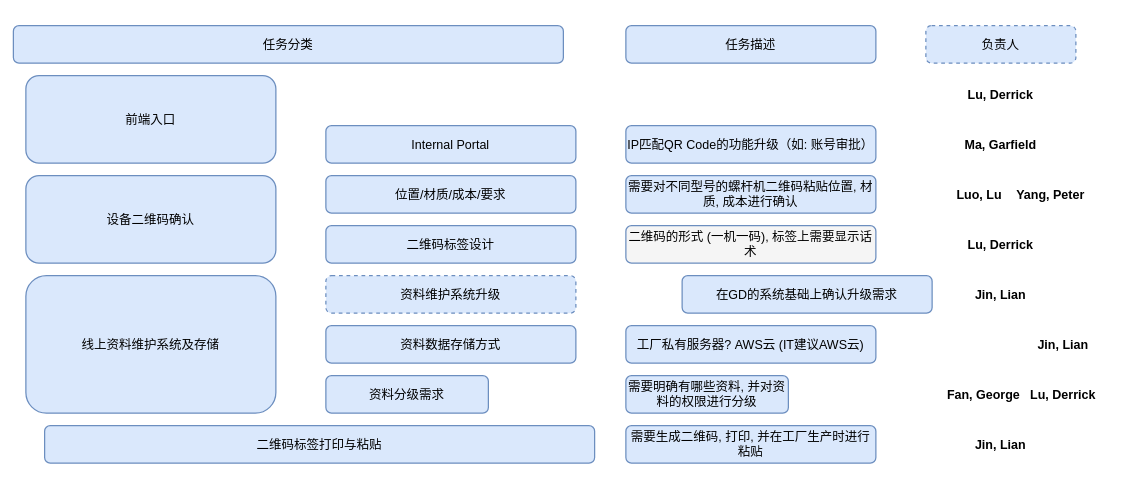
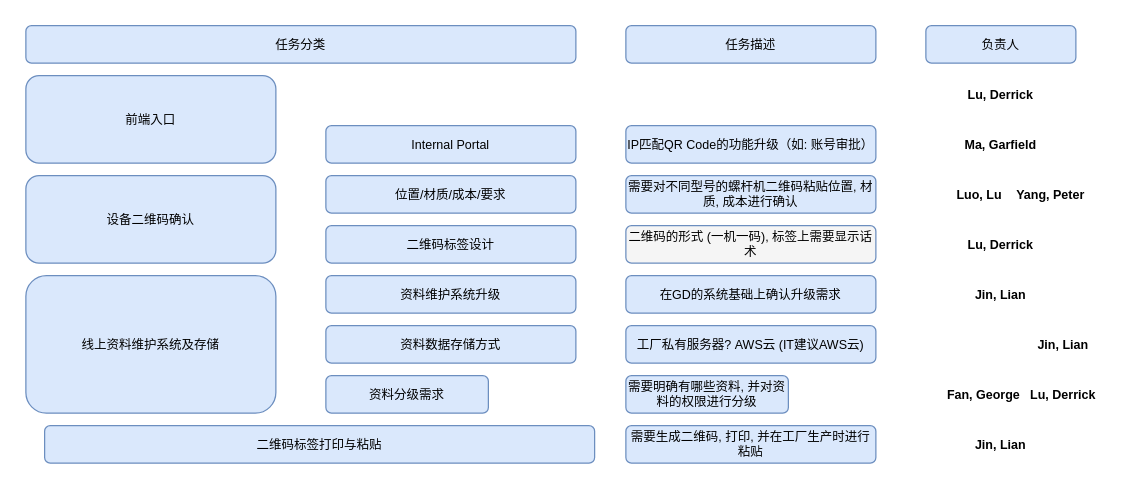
node "任务分类": moved (288, 44) -> (301, 44)
node "负责人": style dashed -> solid
node "资料维护系统升级": style dashed -> solid
node "在GD的系统基础上确认升级需求": moved (807, 294) -> (751, 294)
